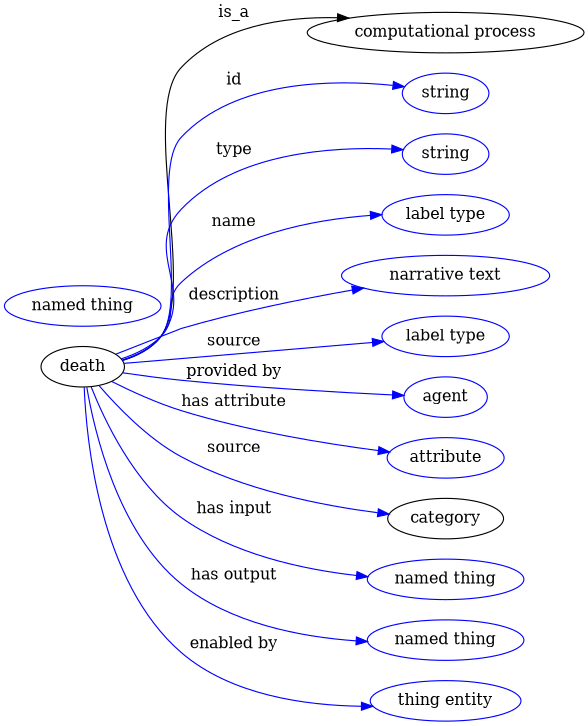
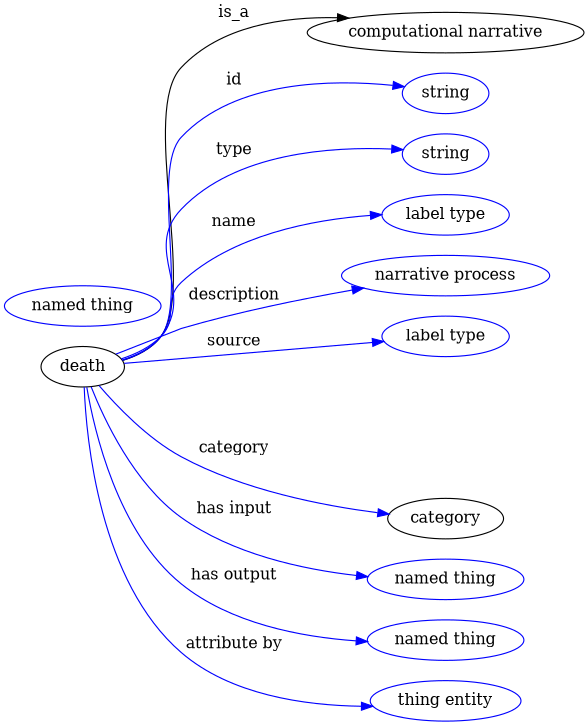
node "computational process": label "computational process" -> "computational narrative"
node "narrative text": label "narrative text" -> "narrative process"
node "agent": removed
edge "death" -> "category": label "source" -> "category"
node "attribute": removed
edge "death" -> "thing entity": label "enabled by" -> "attribute by"
